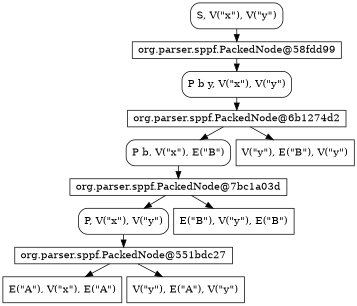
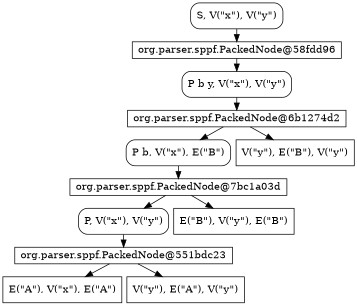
node "org.parser.sppf.PackedNode@58fdd99": label "org.parser.sppf.PackedNode@58fdd99" -> "org.parser.sppf.PackedNode@58fdd96"
node "org.parser.sppf.PackedNode@551bdc27": label "org.parser.sppf.PackedNode@551bdc27" -> "org.parser.sppf.PackedNode@551bdc23"
